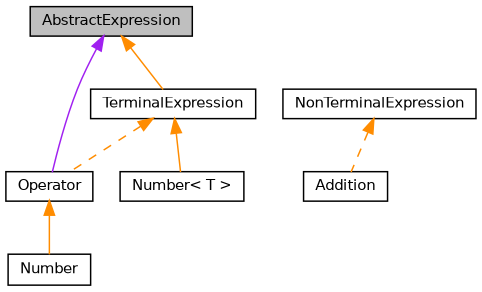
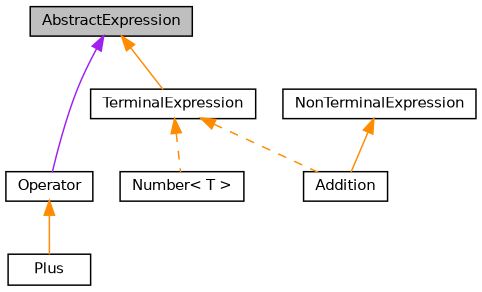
edge "Operator" -> "TerminalExpression": now "Addition" -> "TerminalExpression"
edge "Addition" -> "NonTerminalExpression": style dashed -> solid
edge "Number< T >" -> "TerminalExpression": style solid -> dashed
node "Number": label "Number" -> "Plus"
